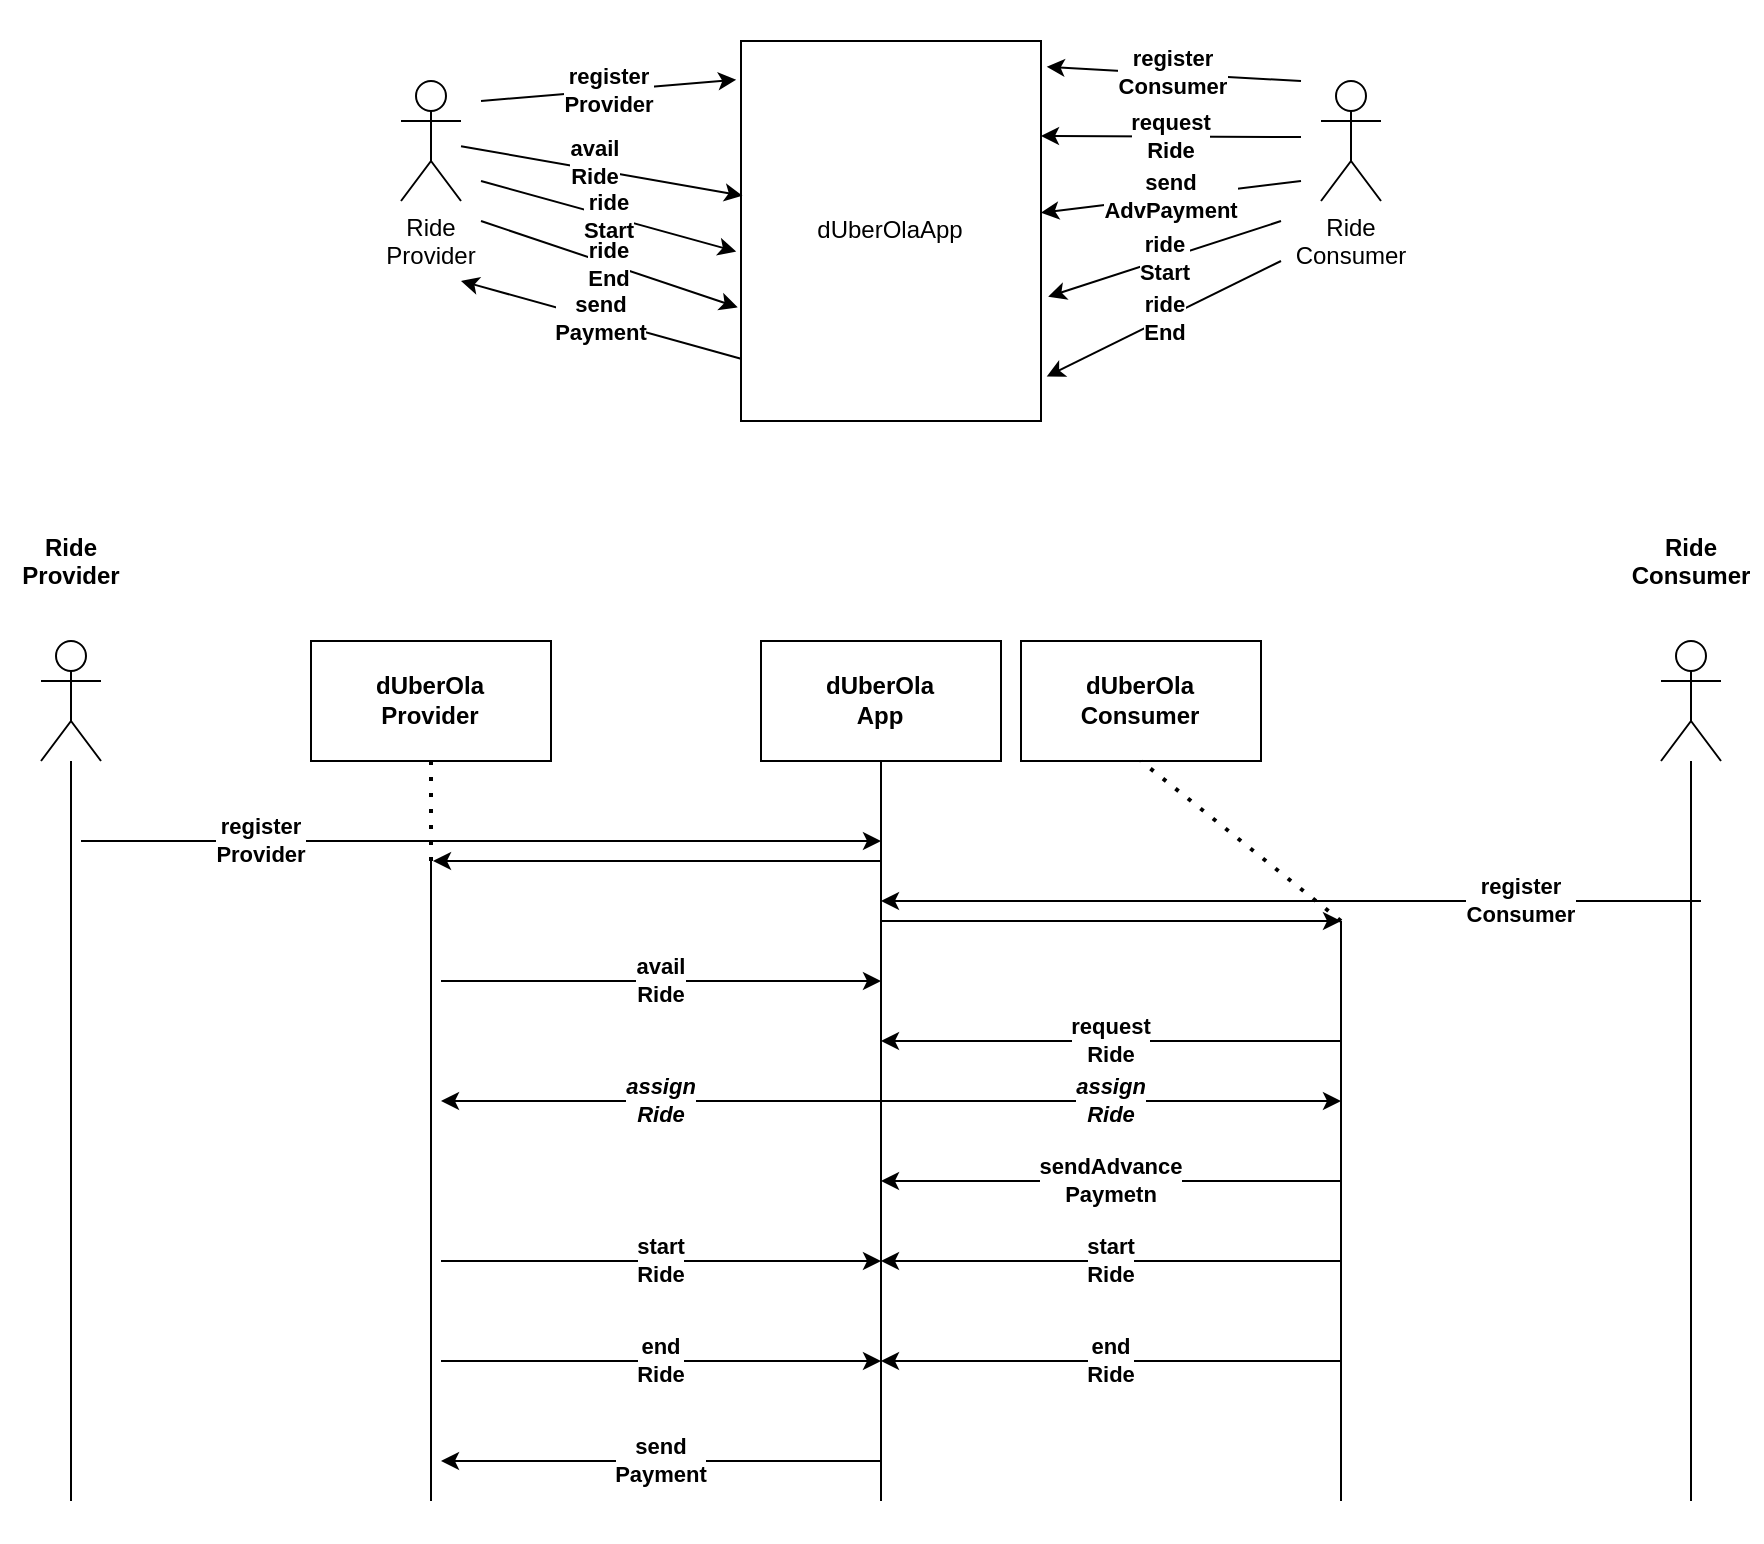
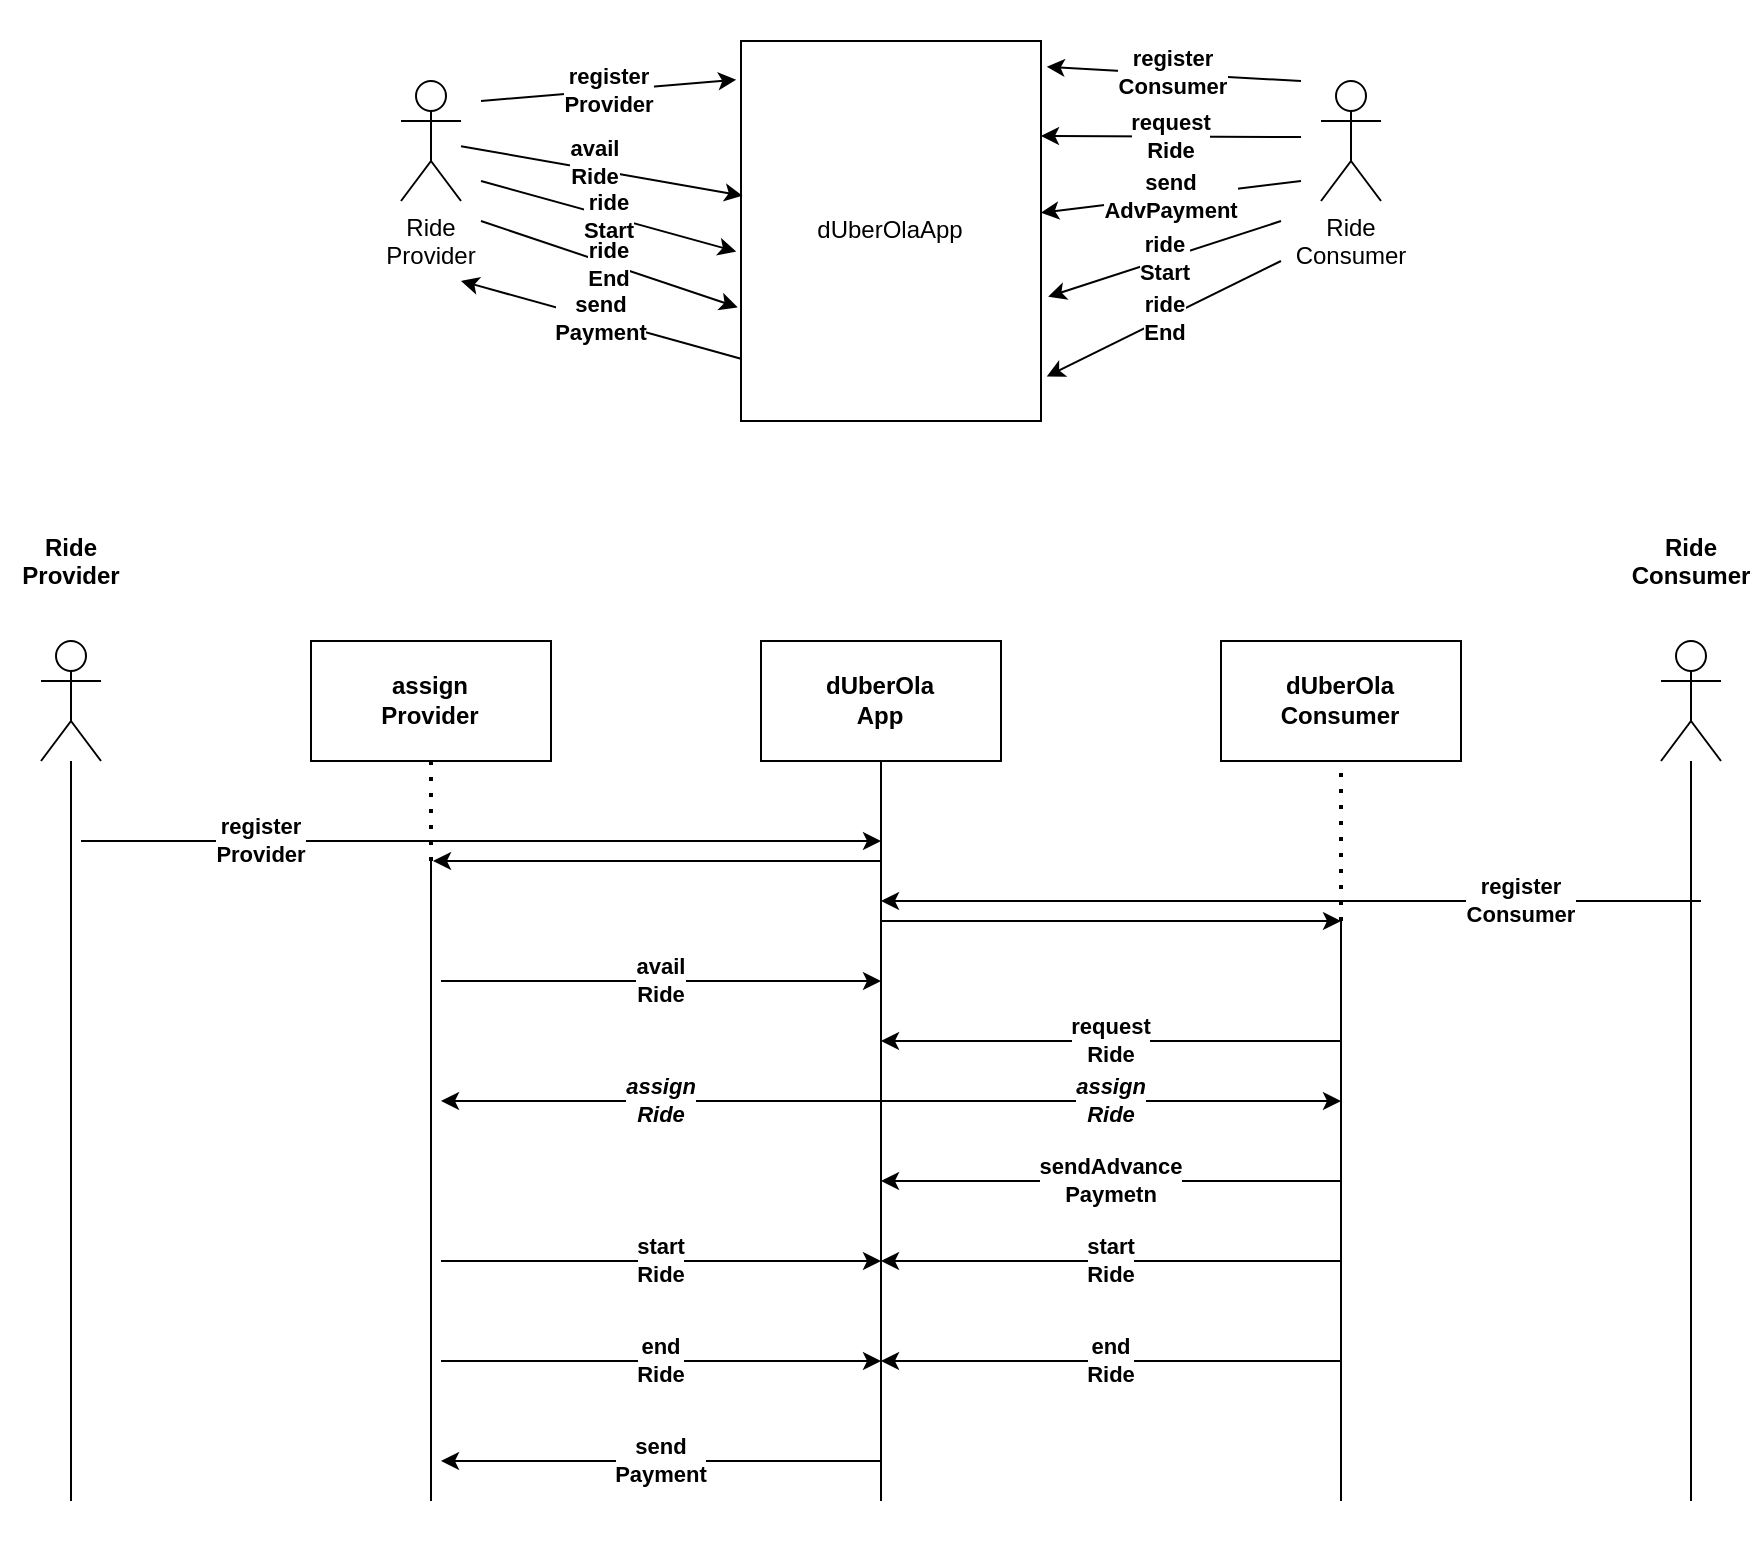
node "dUberOla Provider": label "dUberOla Provider" -> "assign Provider"
node "dUberOla Consumer": moved (1141, 701) -> (1341, 701)
